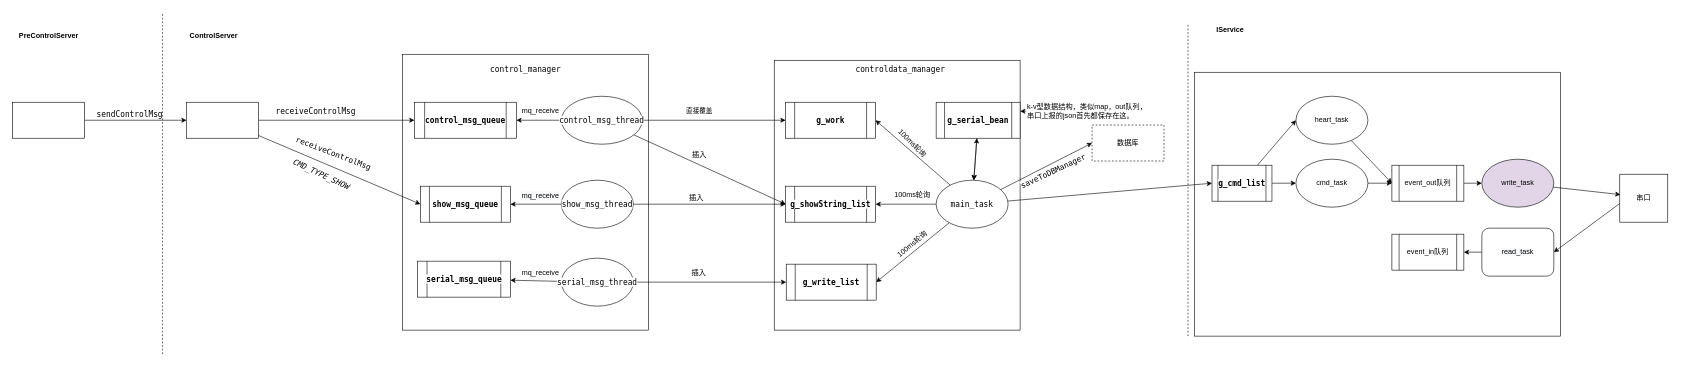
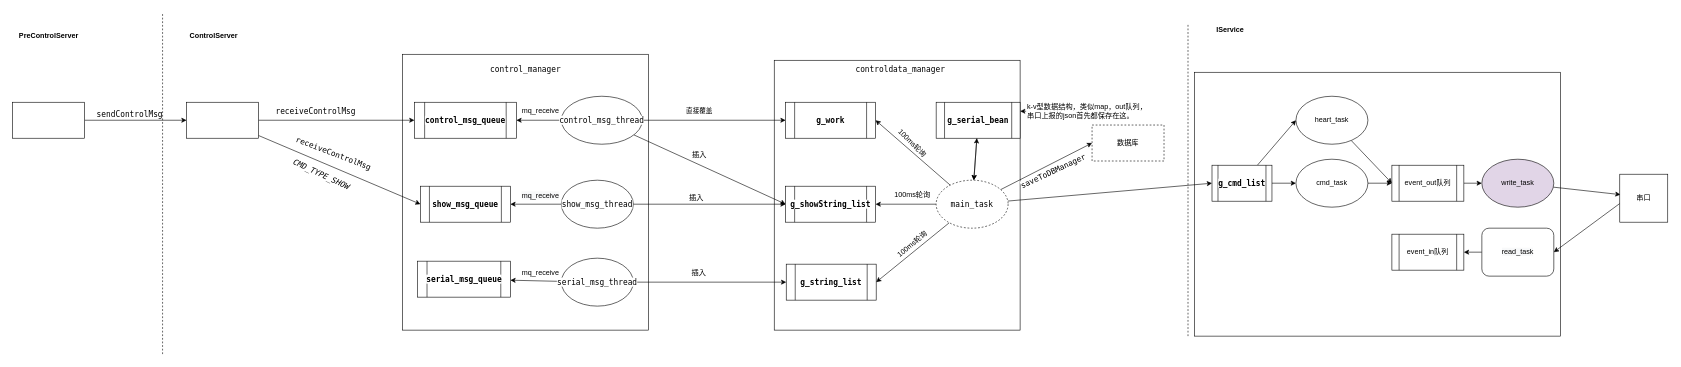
node "main_task": style solid -> dashed
node "g_write_list": label "g_write_list" -> "g_string_list"
